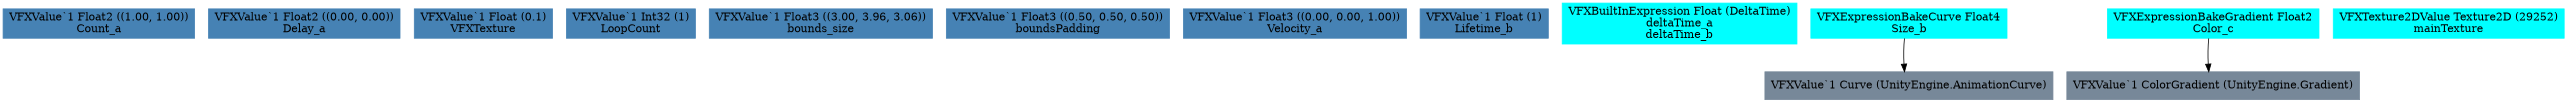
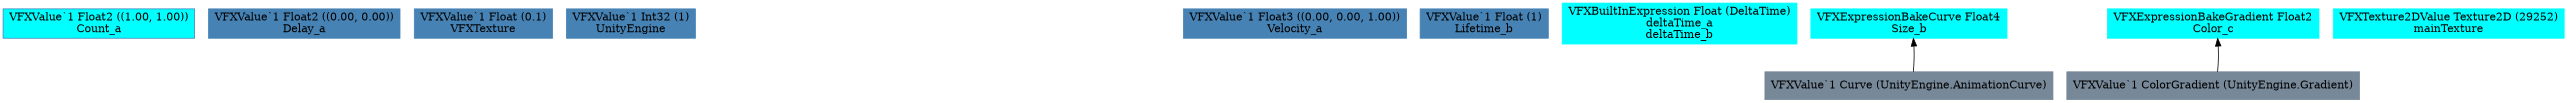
node "VFXValue`1 Float2 ((1.00, 1.00)) Count_a": fillcolor steelblue -> cyan
node "VFXValue`1 Int32 (1) LoopCount": label "VFXValue`1 Int32 (1) LoopCount" -> "VFXValue`1 Int32 (1) UnityEngine"
node "VFXValue`1 Float3 ((3.00, 3.96, 3.06)) bounds_size": removed
node "VFXValue`1 Float3 ((0.50, 0.50, 0.50)) boundsPadding": removed
edge "VFXExpressionBakeCurve Float4 Size_b" -> "VFXValue`1 Curve (UnityEngine.AnimationCurve)": reversed
edge "VFXExpressionBakeGradient Float2 Color_c" -> "VFXValue`1 ColorGradient (UnityEngine.Gradient)": reversed
